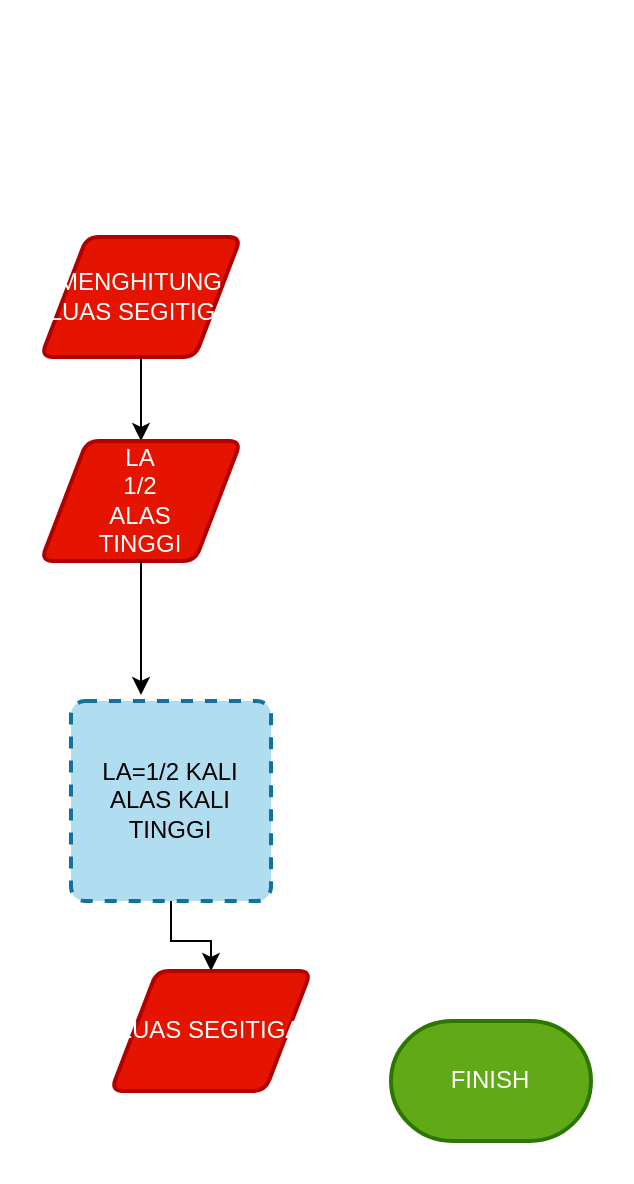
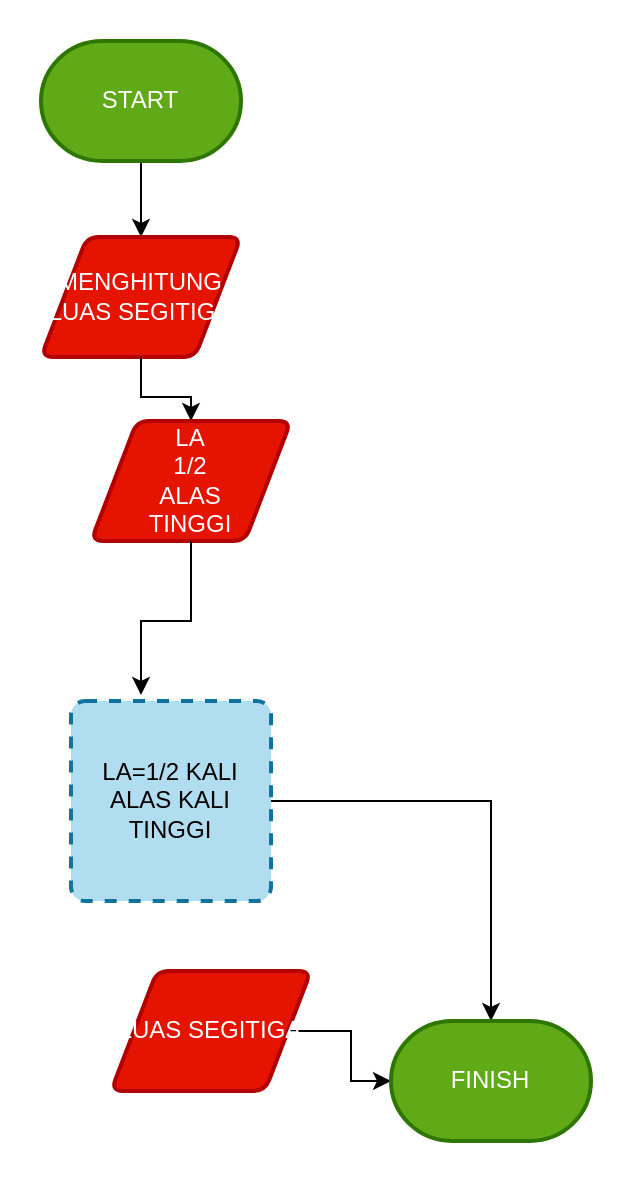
node "START": added
edge "START" -> "MENGHITUNG LUAS SEGITIGA": added
node "LA 1/2 ALAS TINGGI": moved (141, 501) -> (191, 481)
edge "LA=1/2 KALI ALAS KALI TINGGI" -> "LUAS SEGITIGA": now "LA=1/2 KALI ALAS KALI TINGGI" -> "FINISH"
edge "LUAS SEGITIGA" -> "FINISH": added
